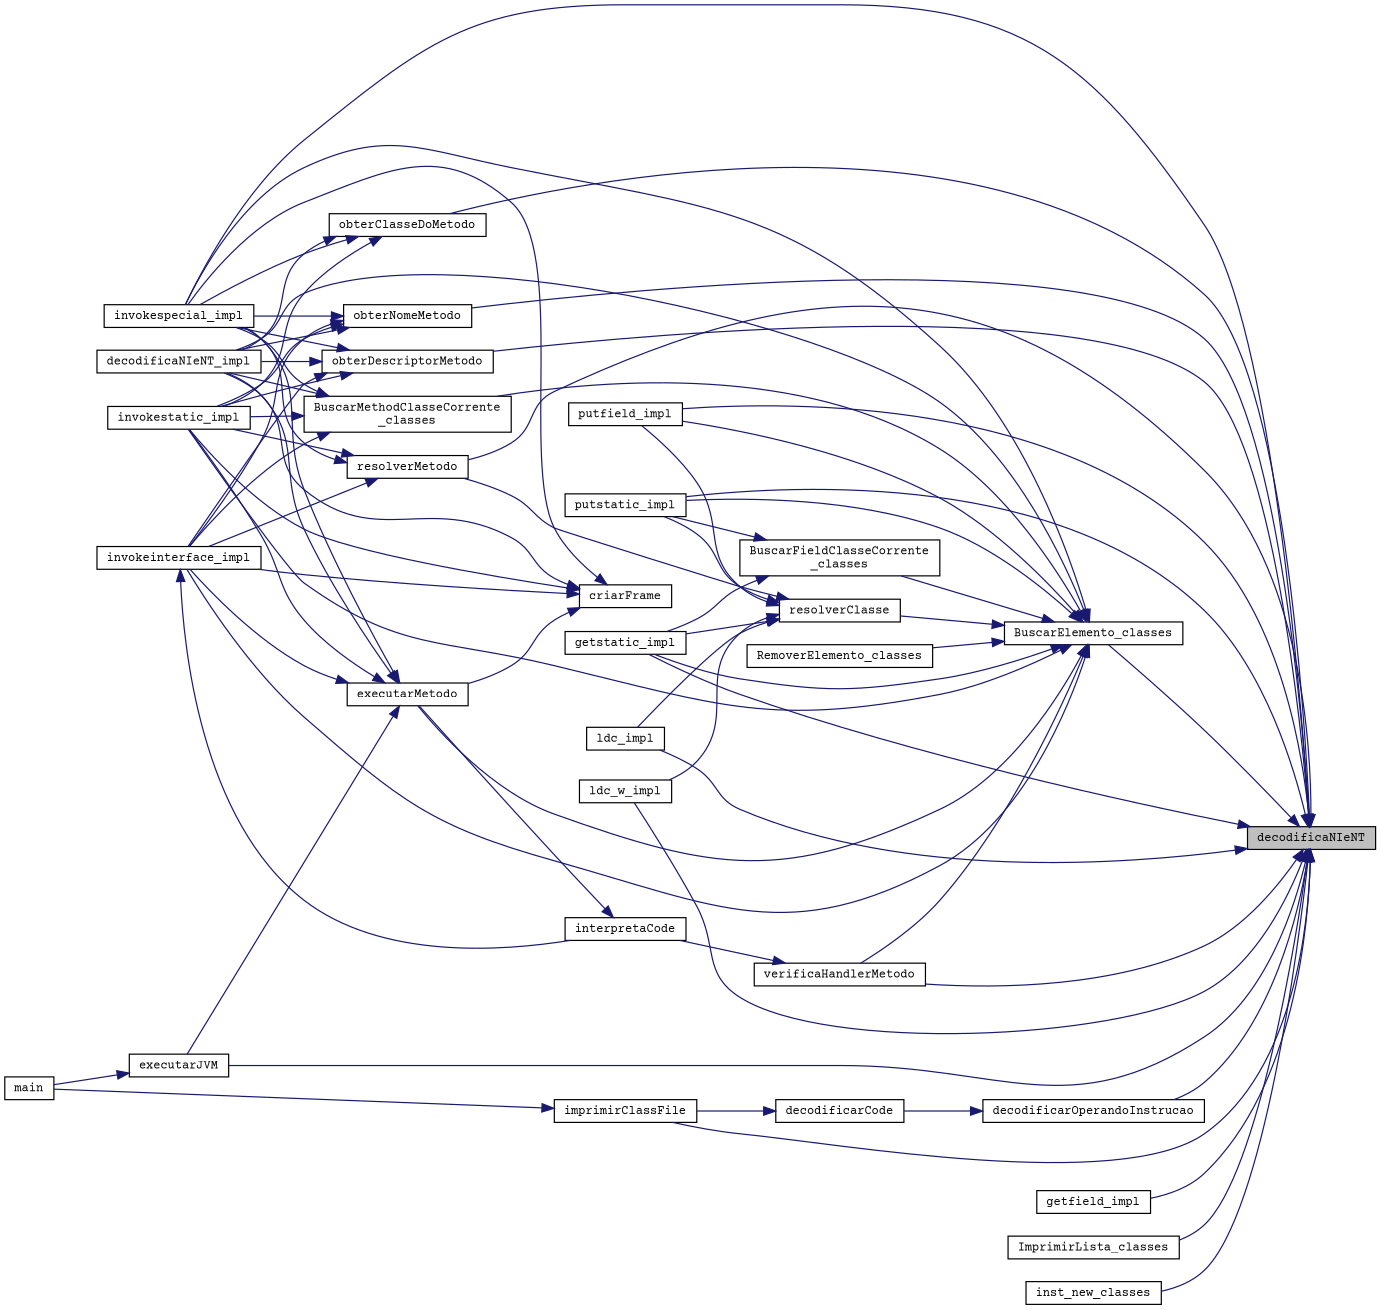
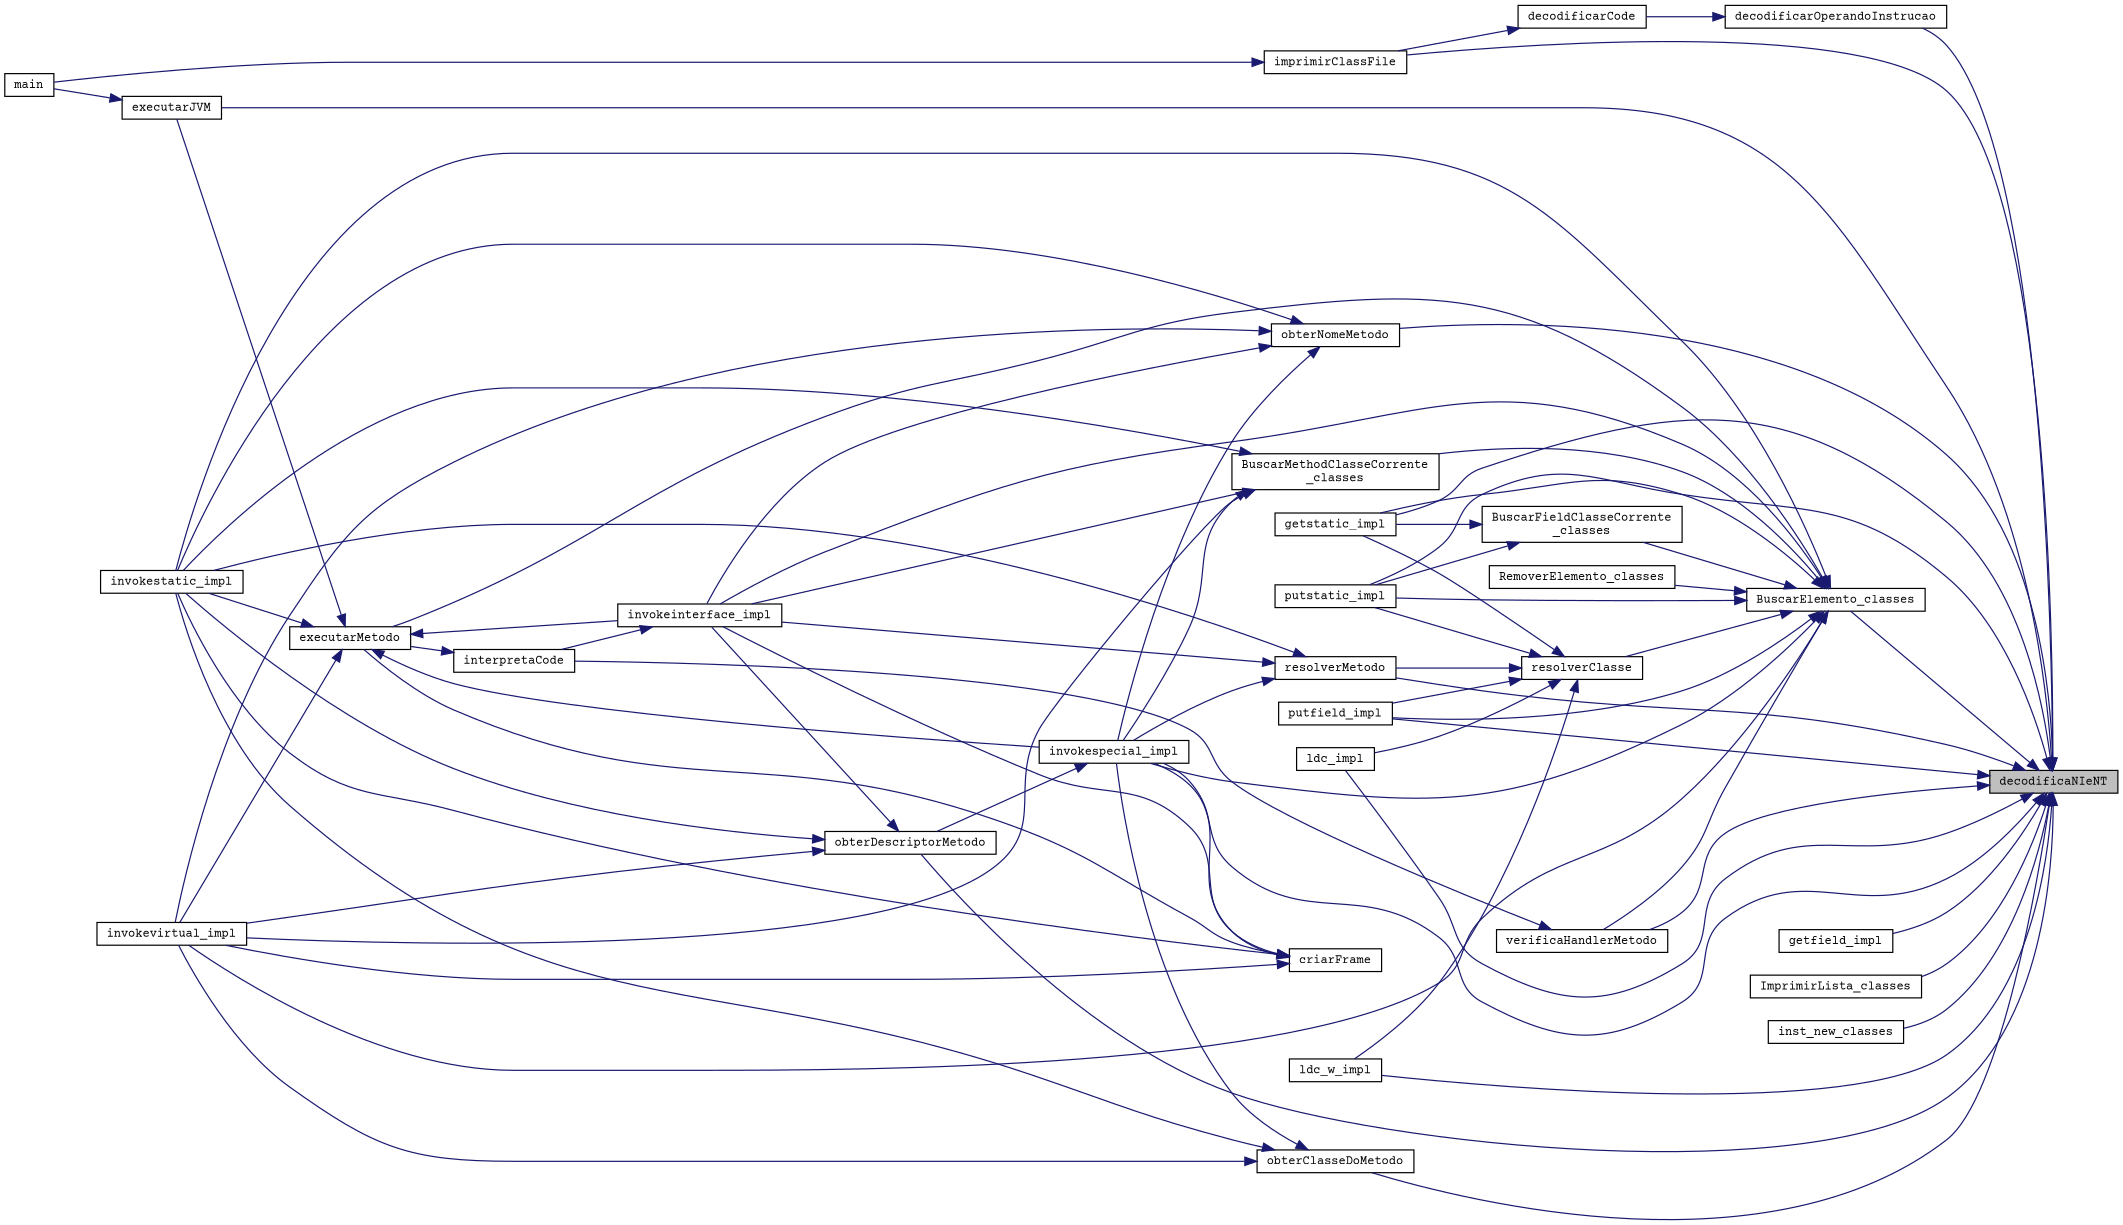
edge "invokespecial_impl" -> "obterDescriptorMetodo": reversed
node "decodificaNIeNT_impl": label "decodificaNIeNT_impl" -> "invokevirtual_impl"
